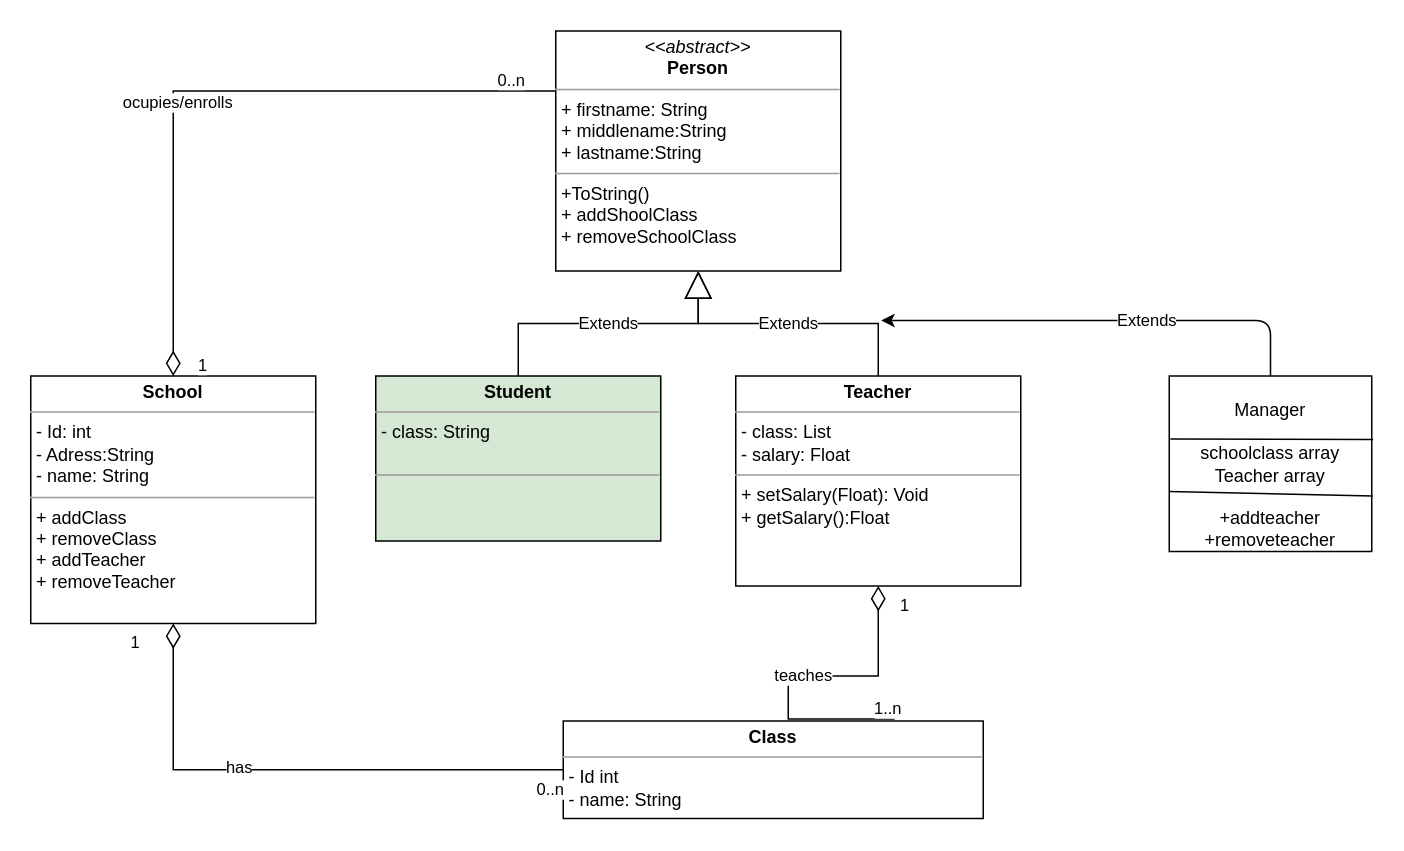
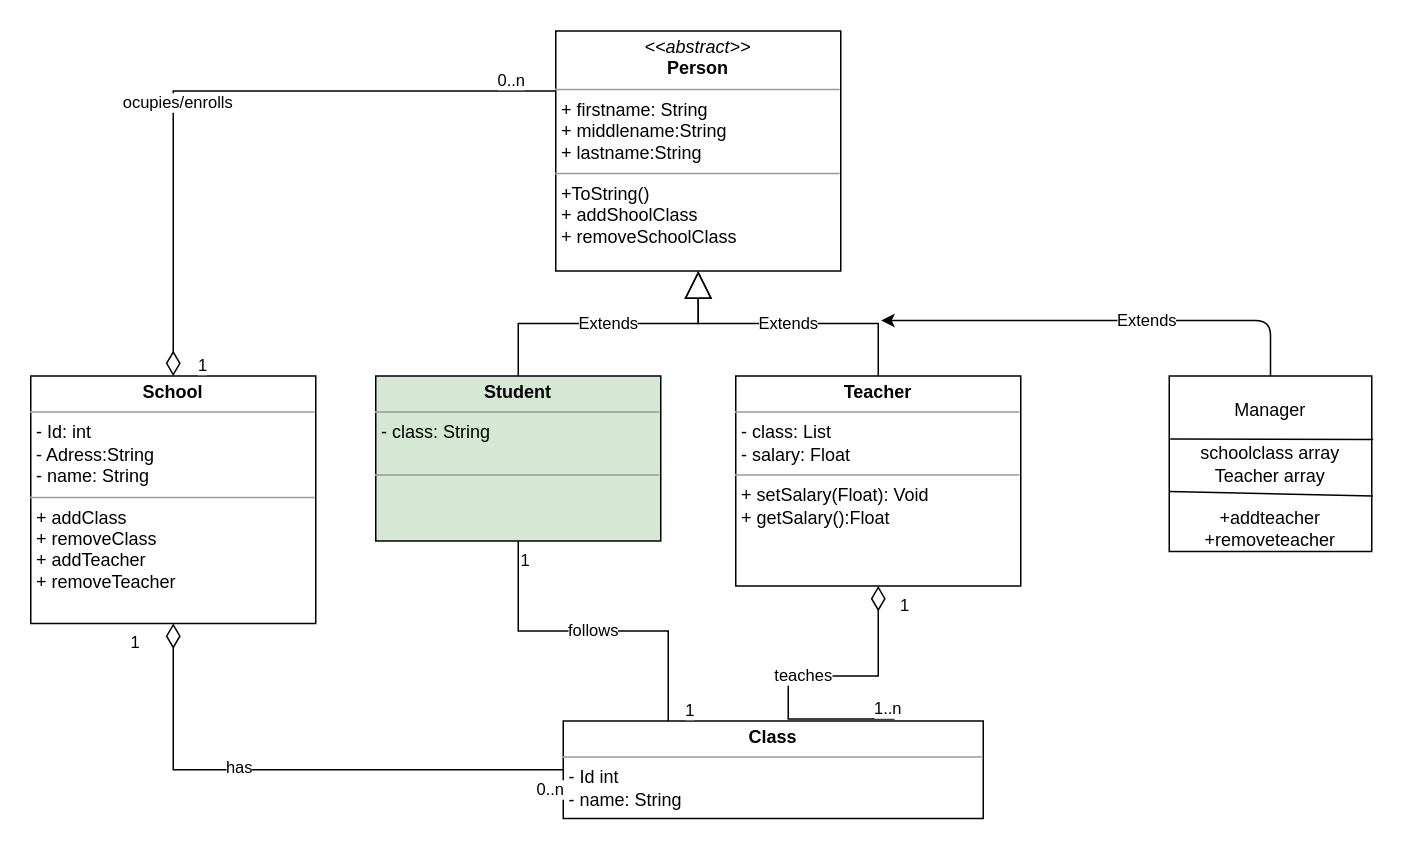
edge "Student - class: String" -- "Class - Id int - name: String": added, labels "1", "follows", "1"
